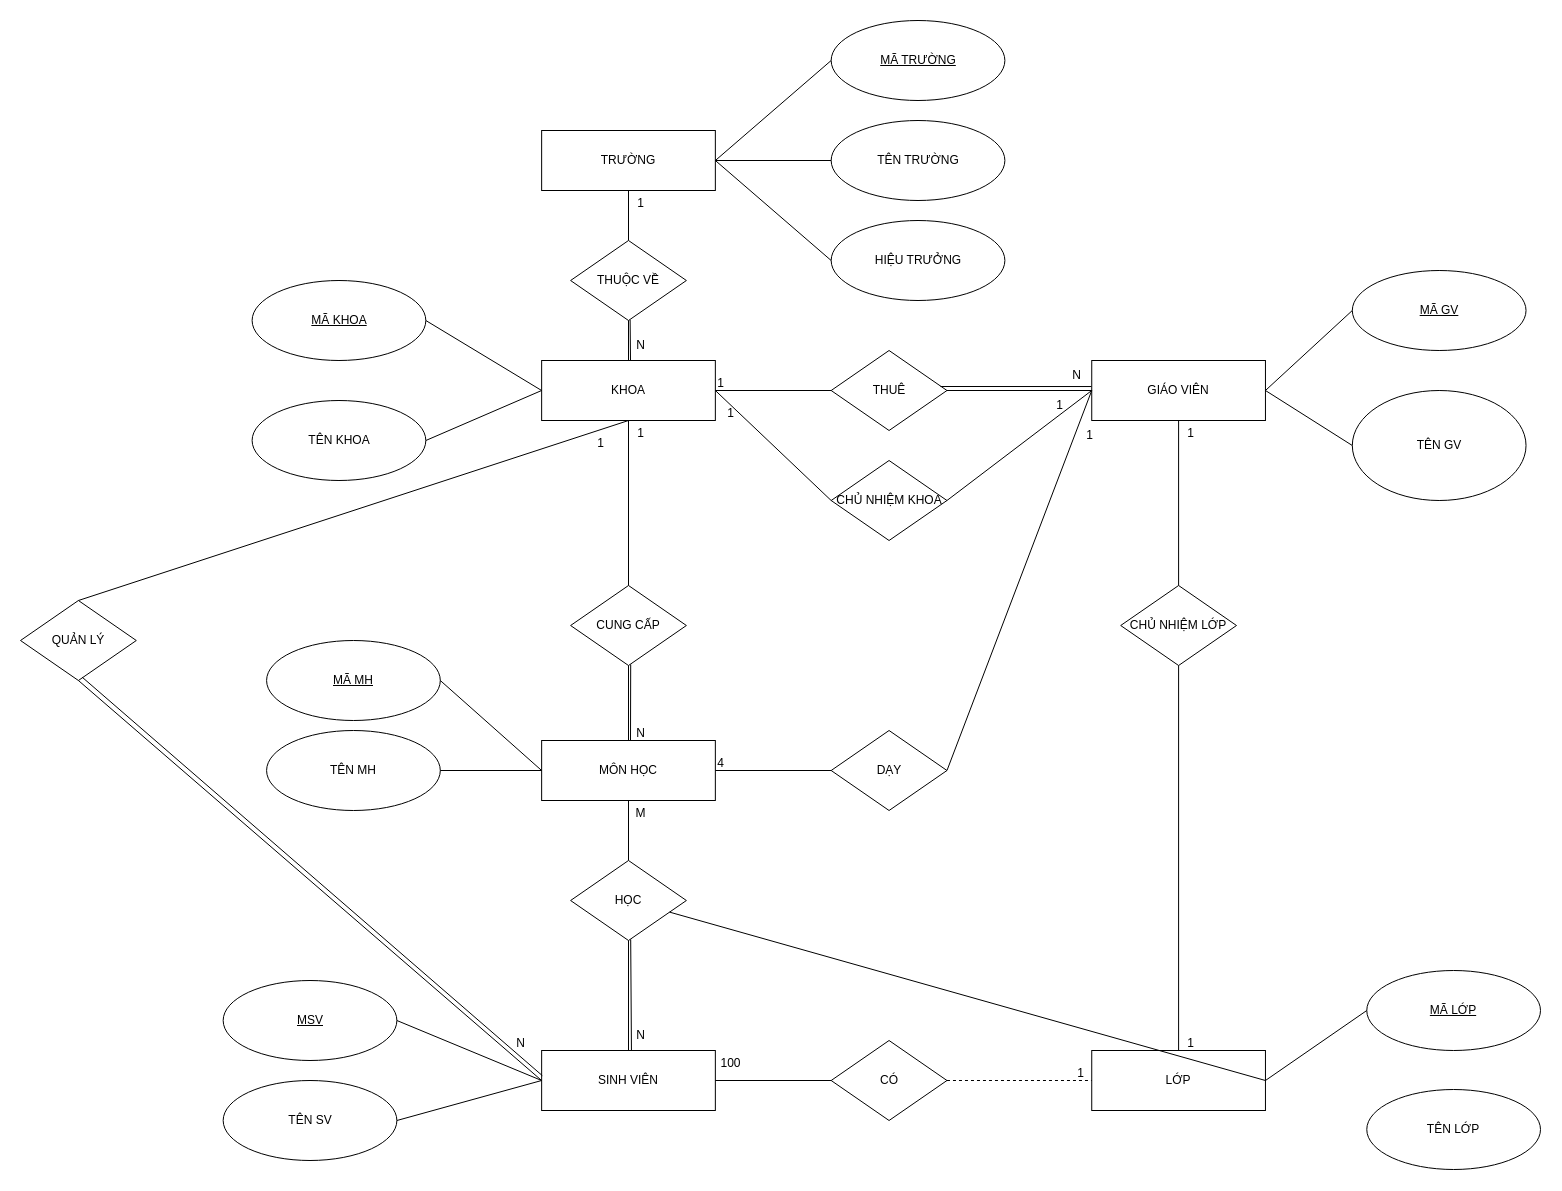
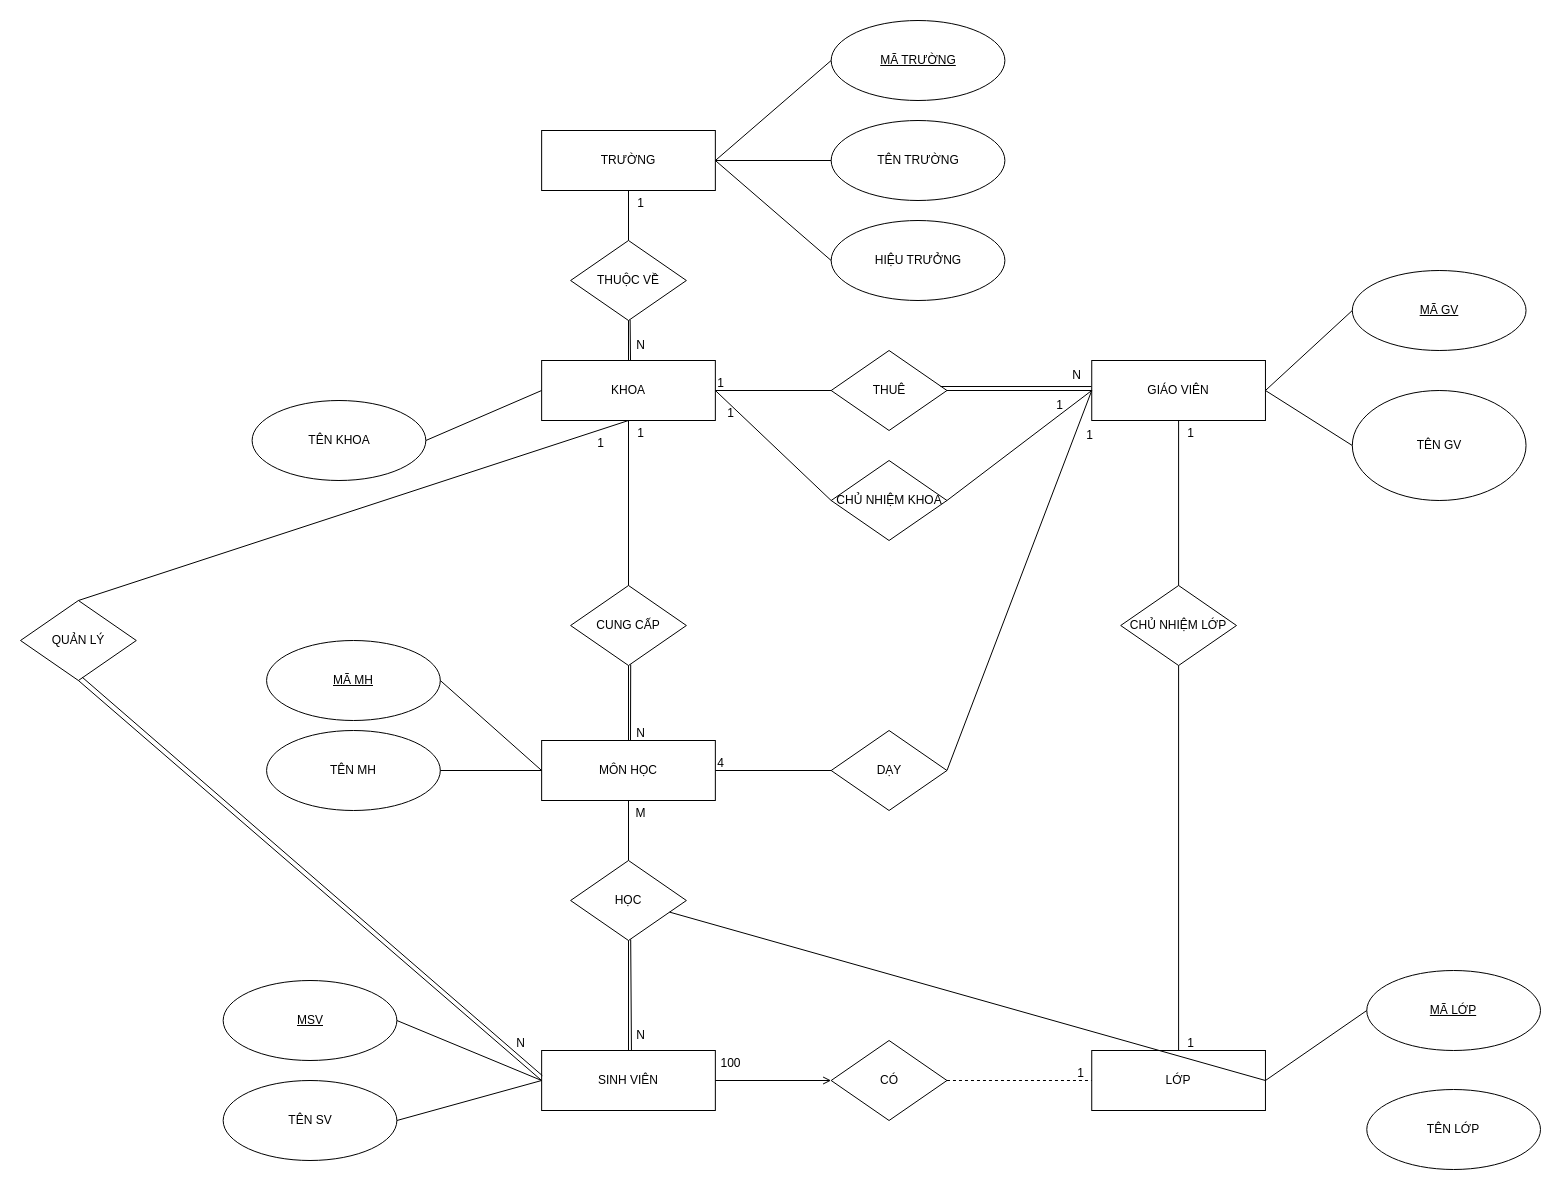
node "MÃ KHOA": removed
edge "MÃ KHOA" -- "KHOA": removed
edge "SINH VIÊN" -- "CÓ": arrowhead none -> open
